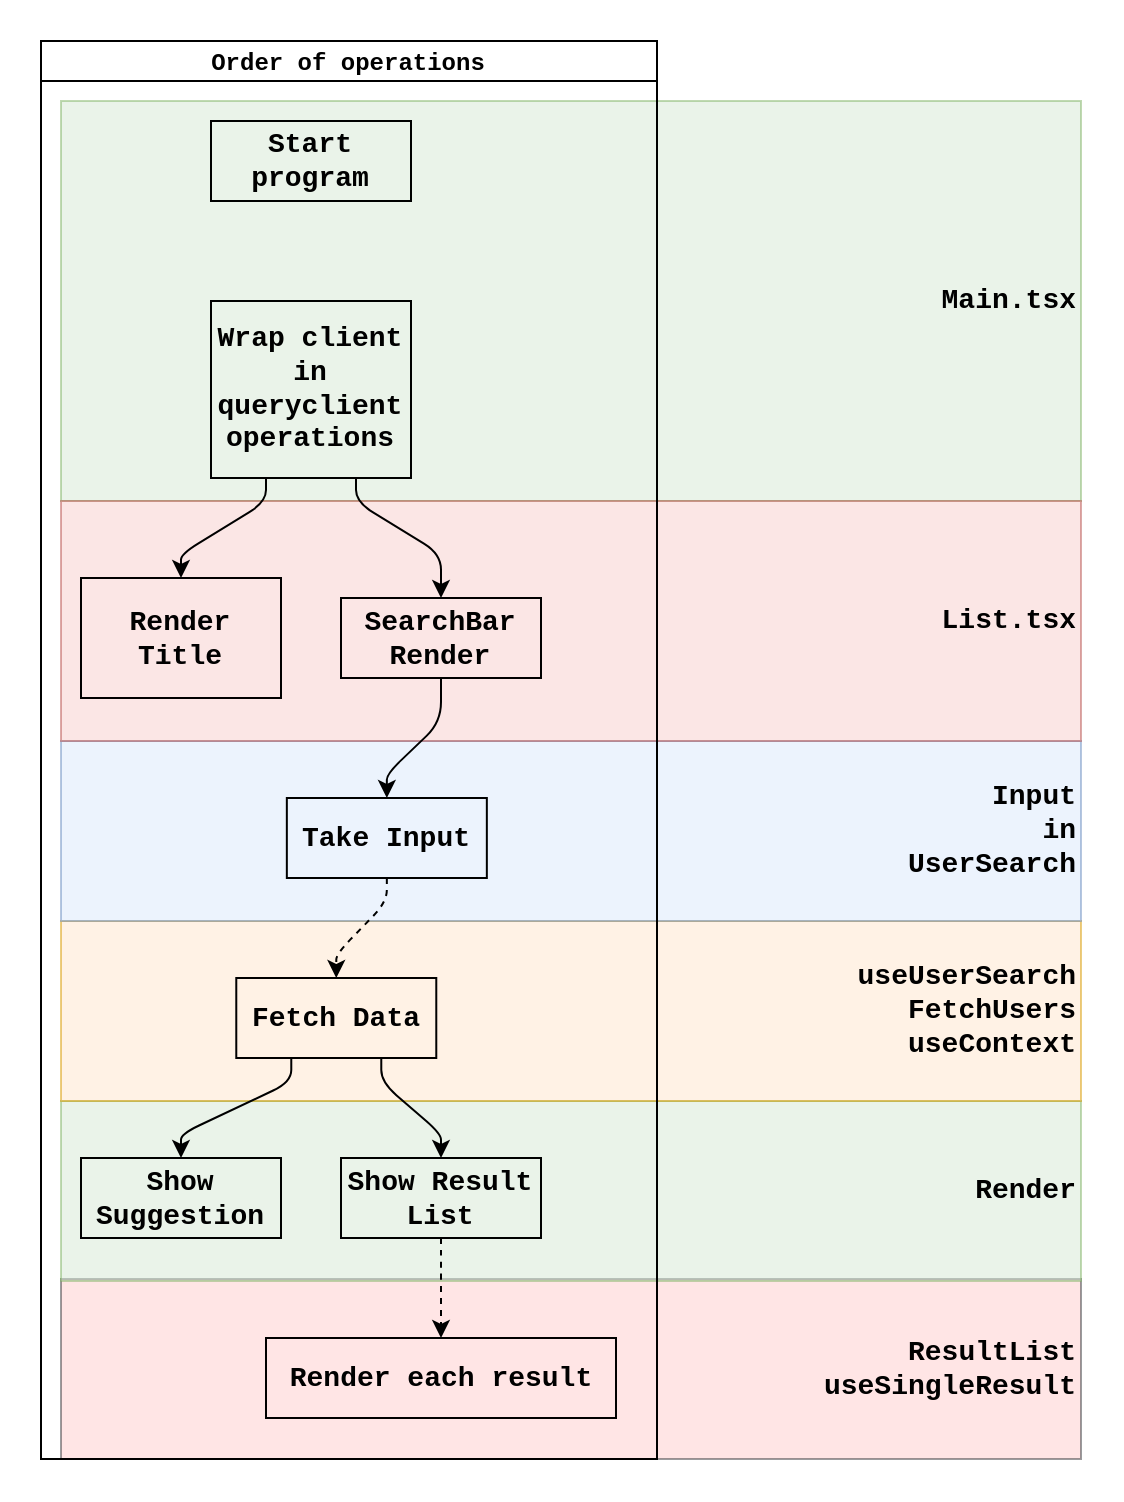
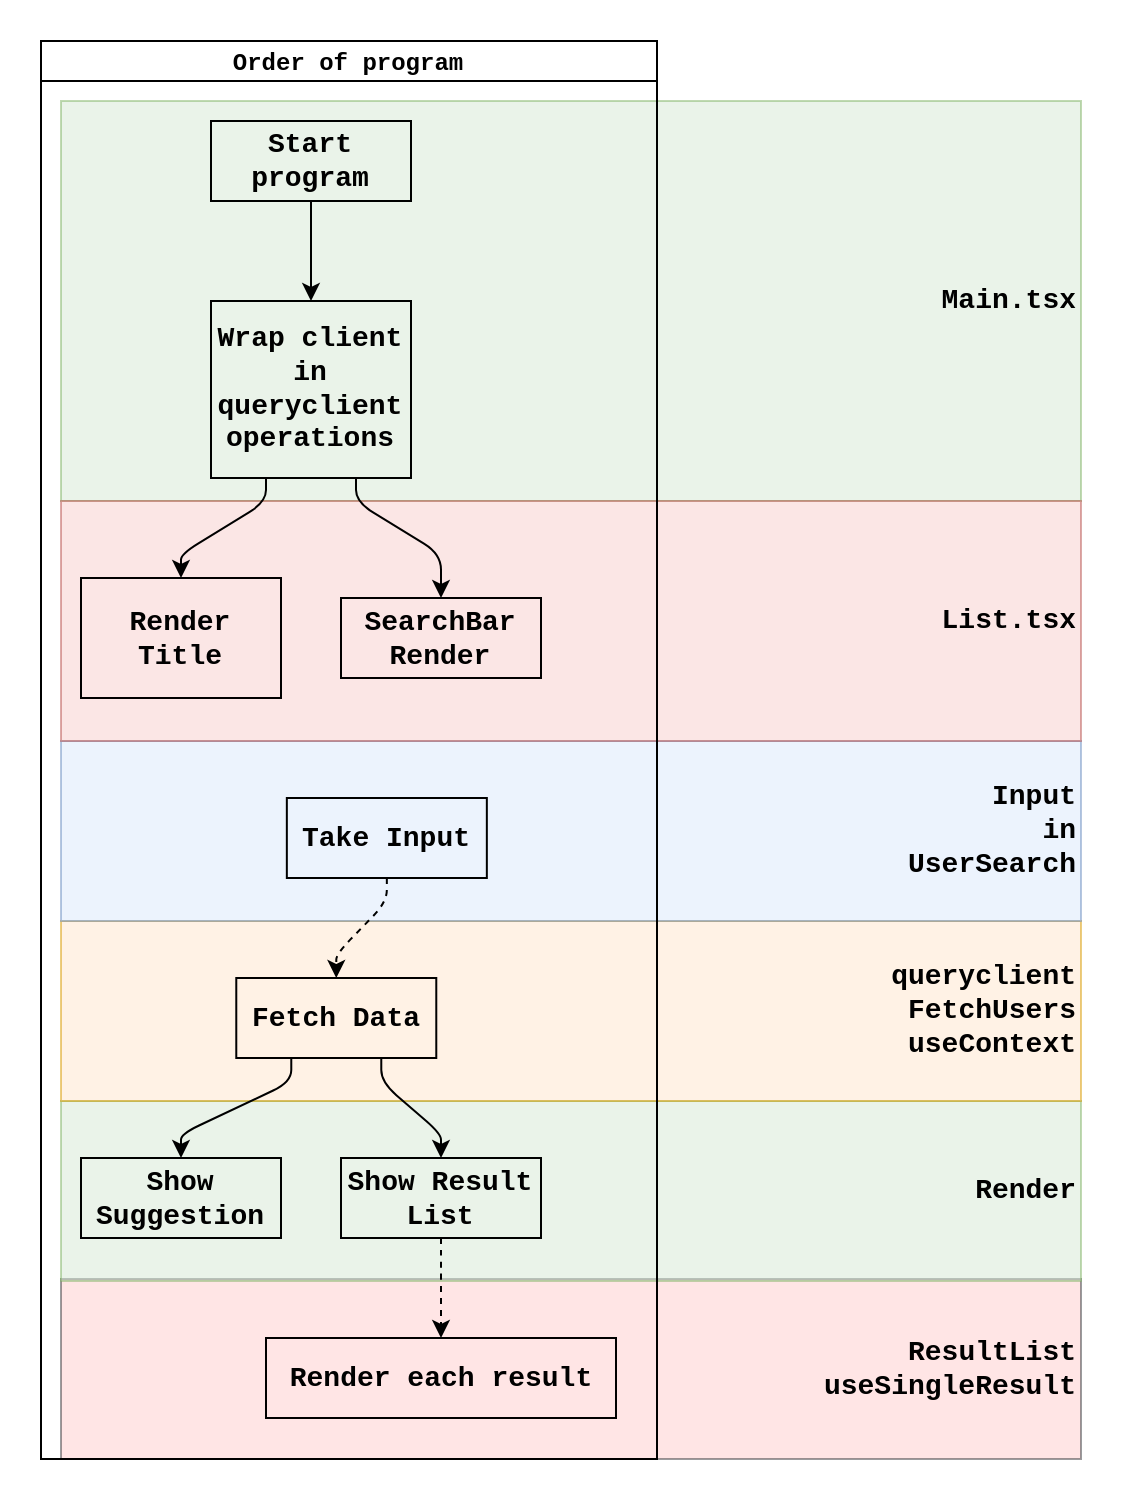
node "Order of operations": label "Order of operations" -> "Order of program"
edge "Start program" -> "Wrap client in queryclient operations": added
edge "SearchBar Render" -> "Take Input": removed
node "useUserSearch FetchUsers useContext": label "useUserSearch FetchUsers useContext" -> "queryclient FetchUsers useContext"
